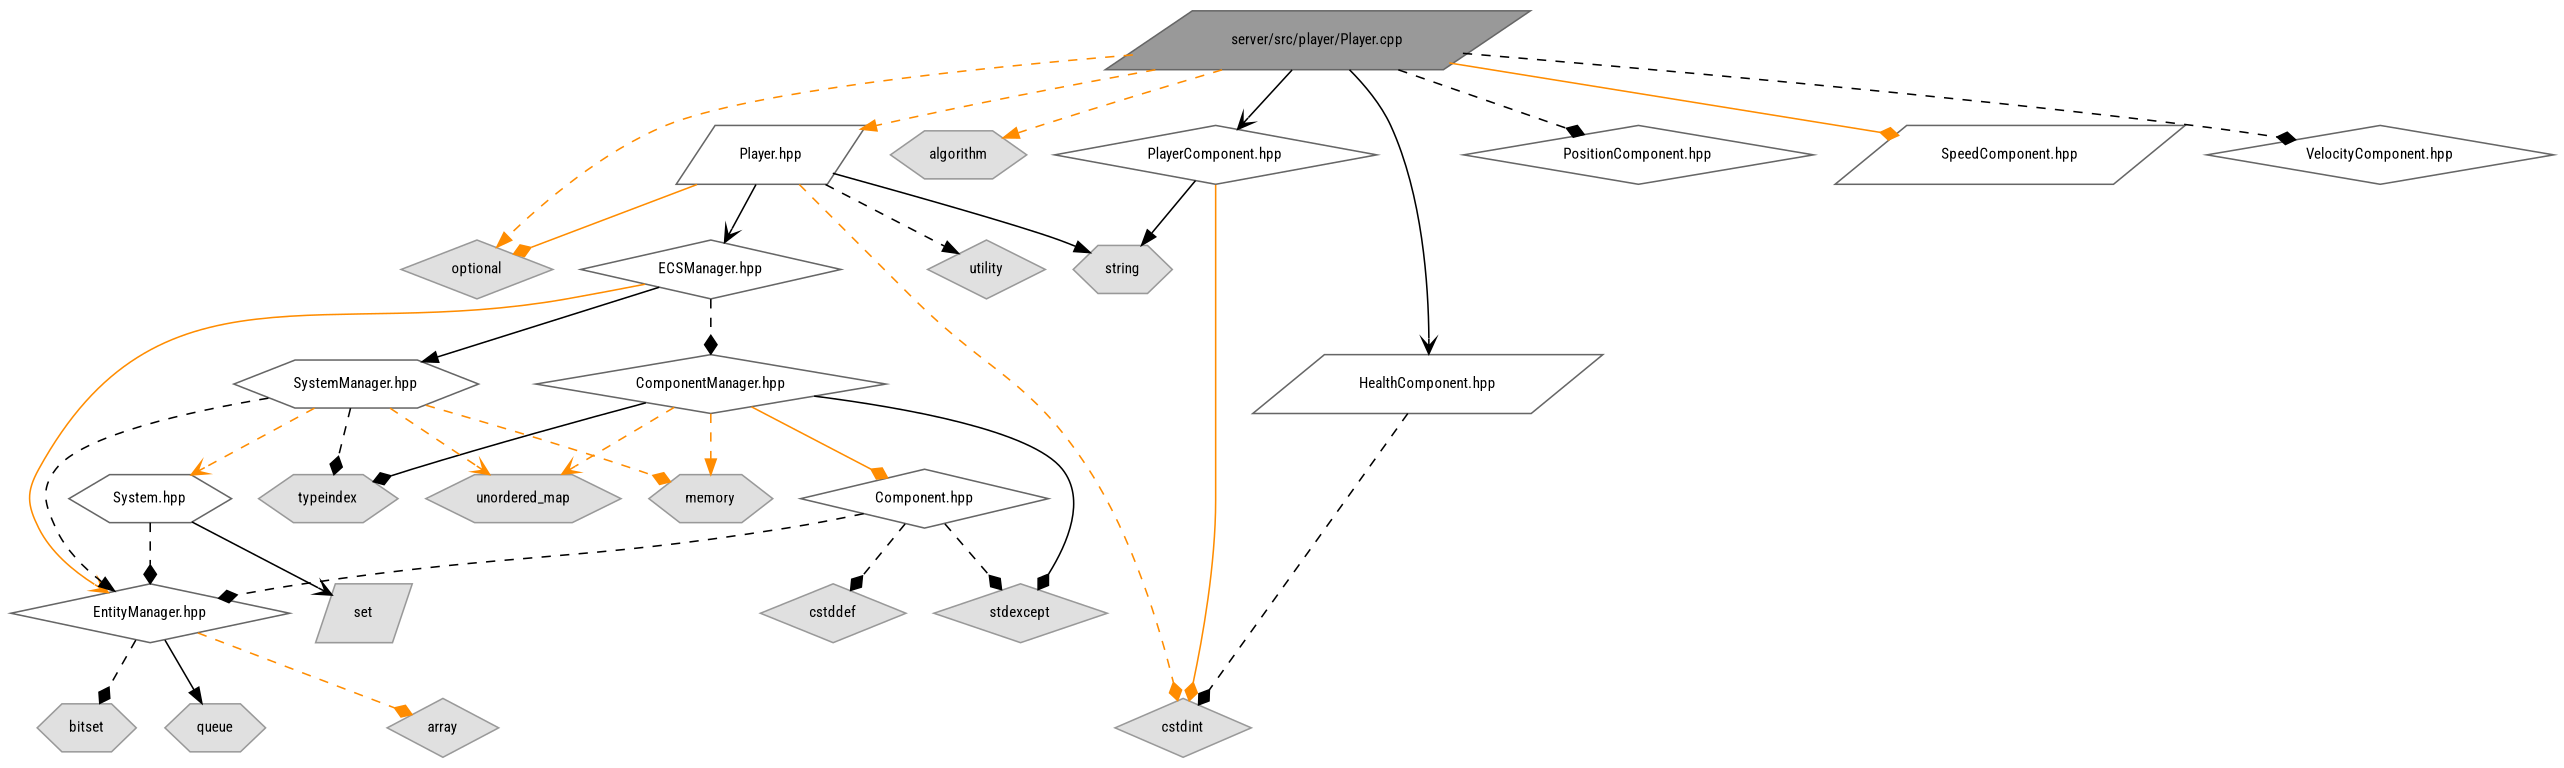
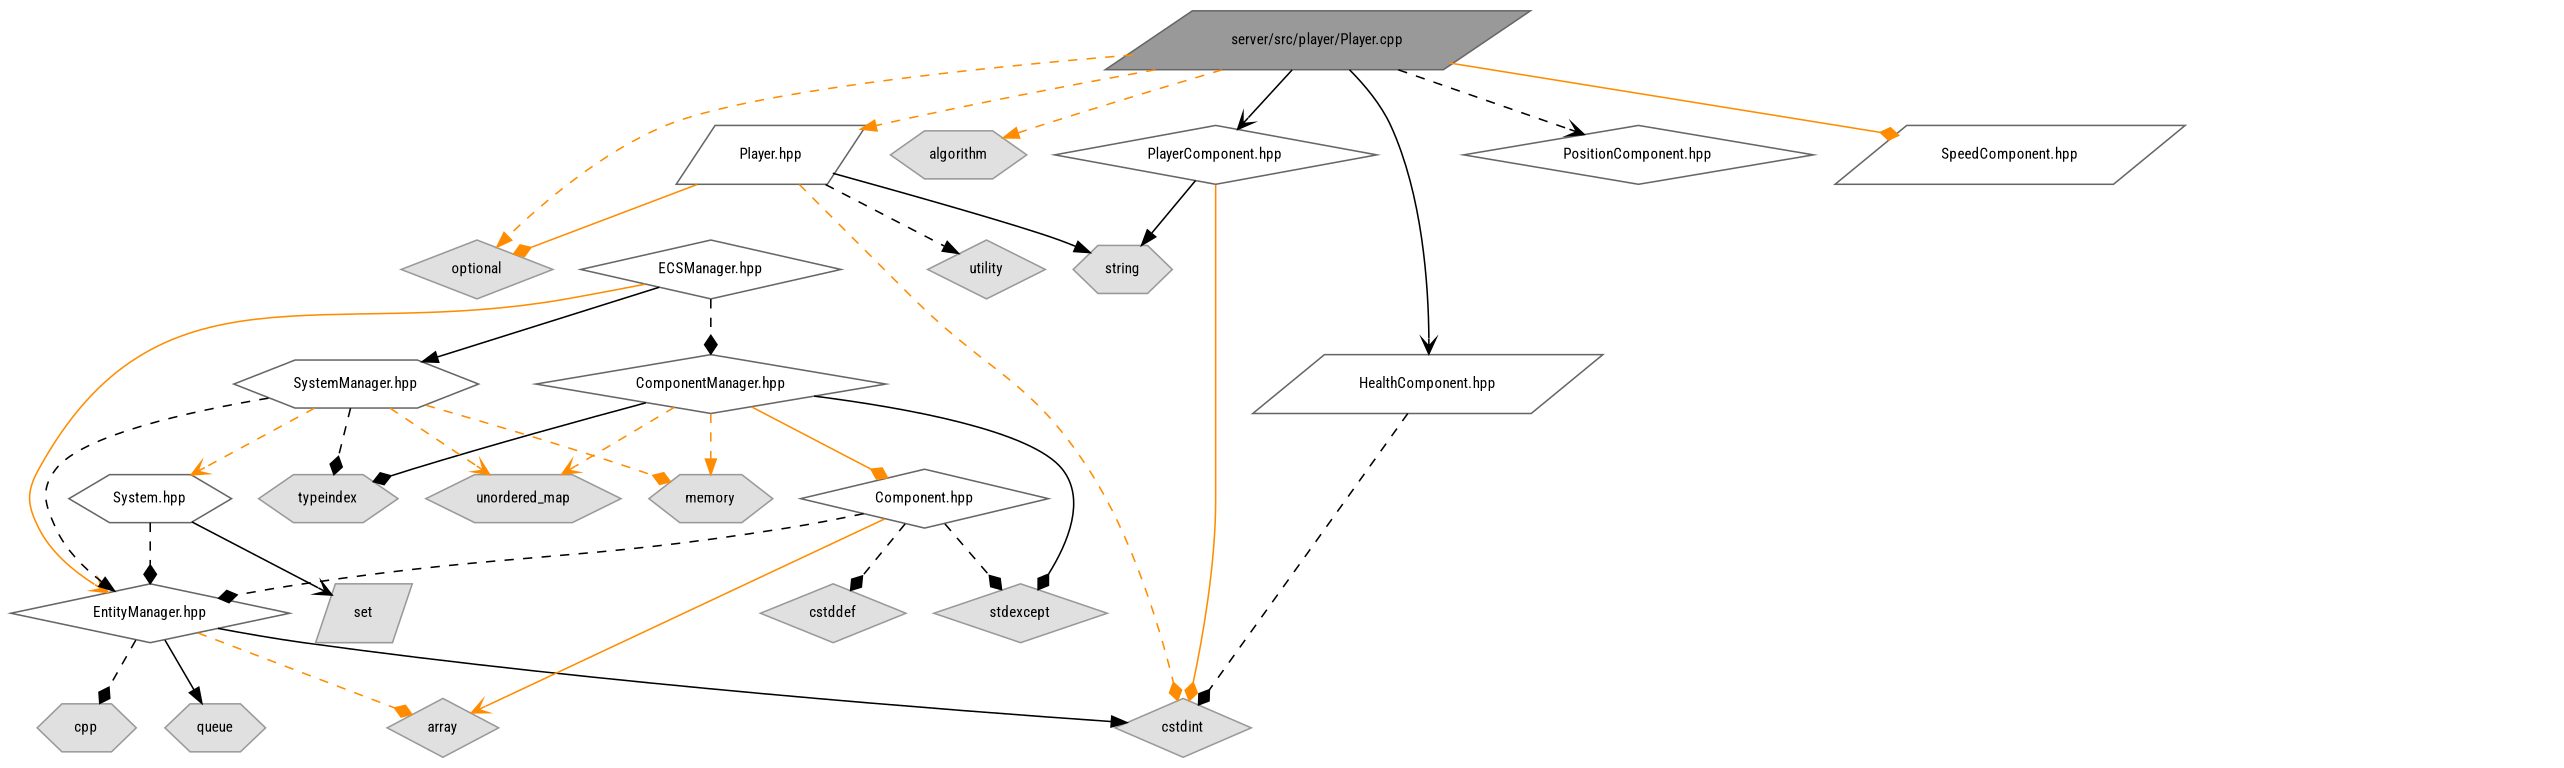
edge "server/src/player/Player.cpp" -> "PositionComponent.hpp": arrowhead diamond -> vee
node "VelocityComponent.hpp": removed
edge "Player.hpp" -> "ECSManager.hpp": removed
edge "Component.hpp" -> "array": added
edge "EntityManager.hpp" -> "cstdint": added
node "bitset": label "bitset" -> "cpp"
